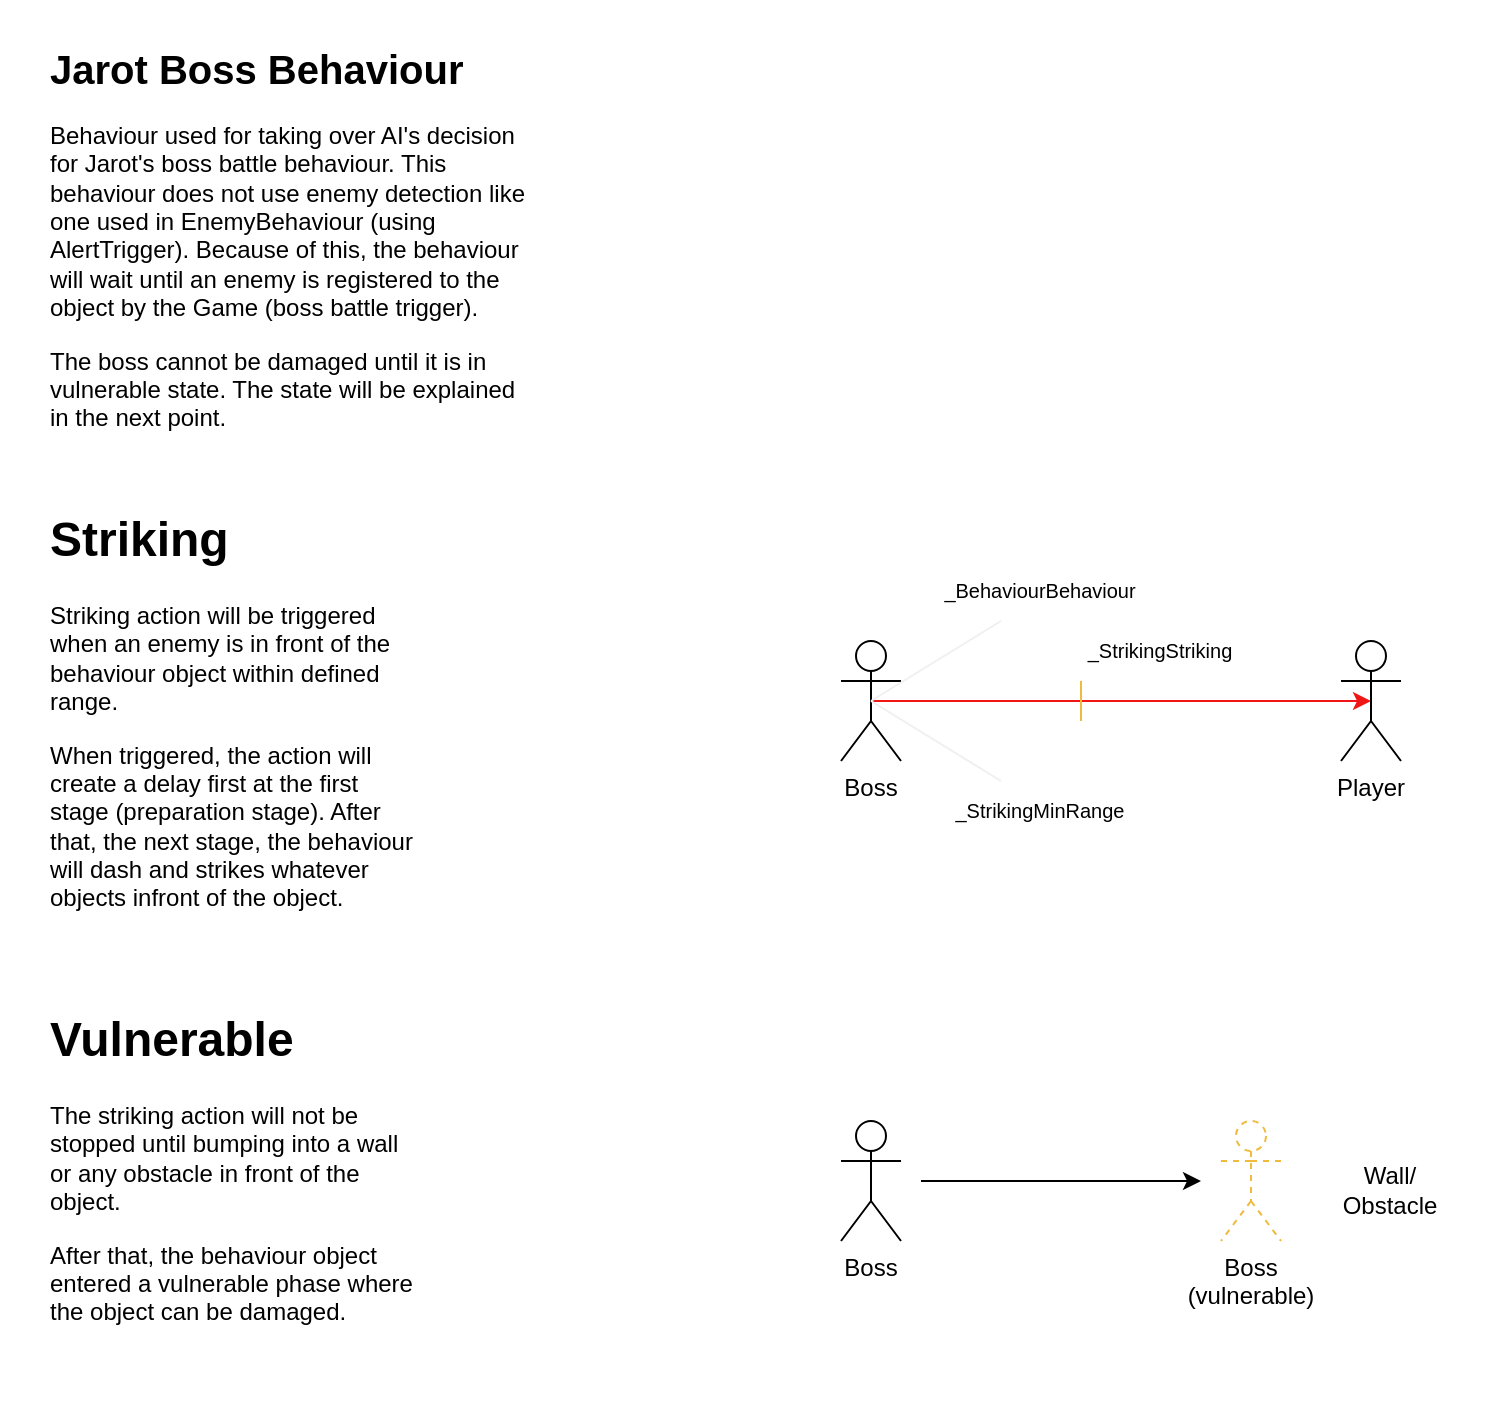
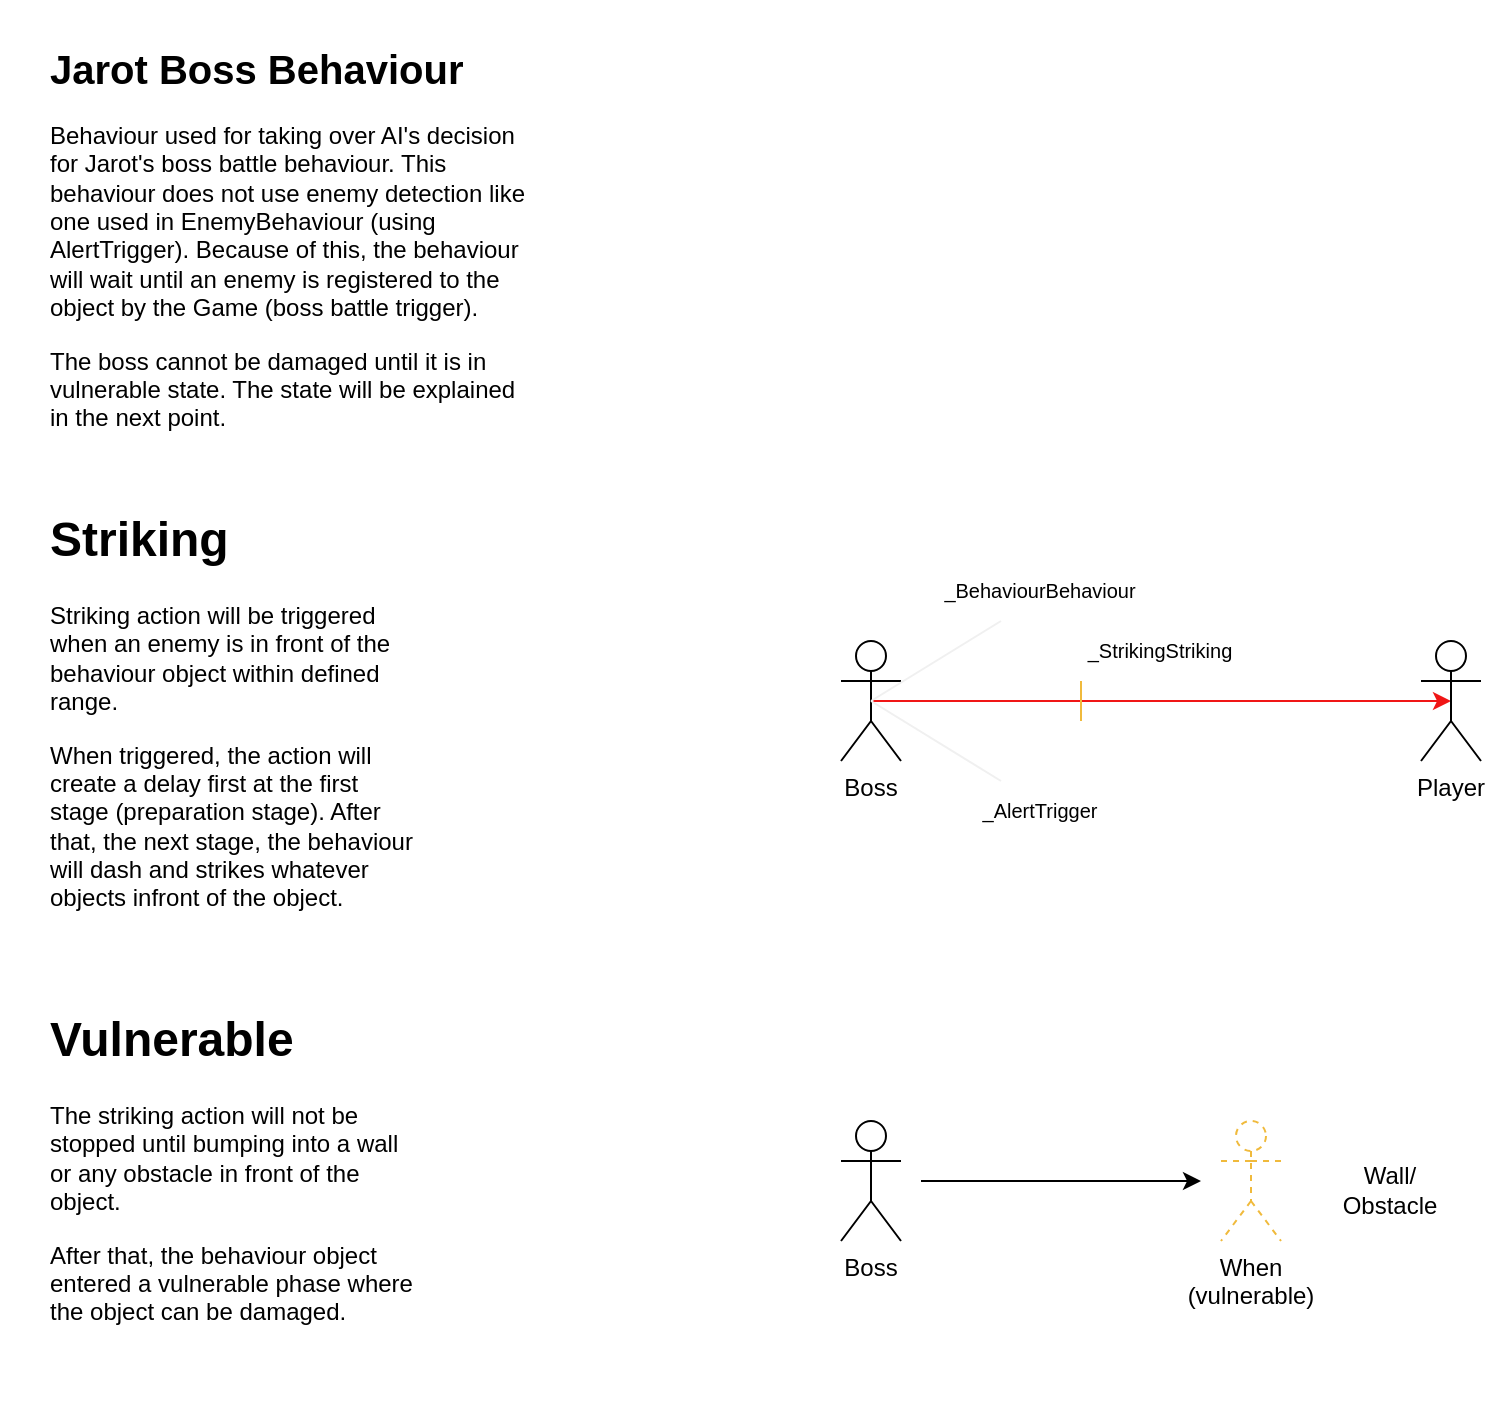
node "Player": moved (1371, 701) -> (1451, 701)
node "_StrikingMinRange": label "_StrikingMinRange" -> "_AlertTrigger"
node "Boss (vulnerable)": label "Boss (vulnerable)" -> "When (vulnerable)"
